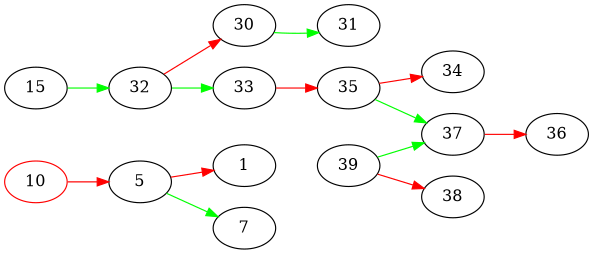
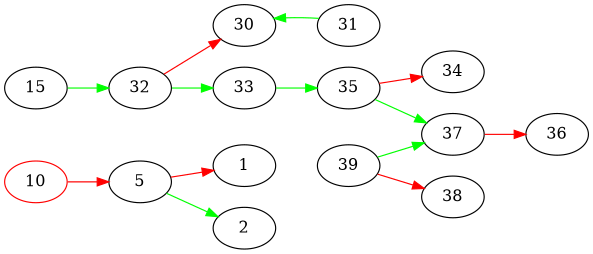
edge "30" -> "31": reversed
edge "33" -> "35": color red -> green
node "7": label "7" -> "2"
